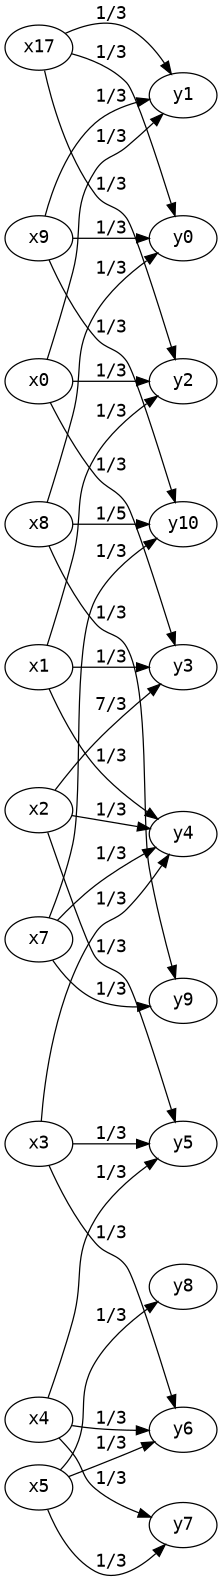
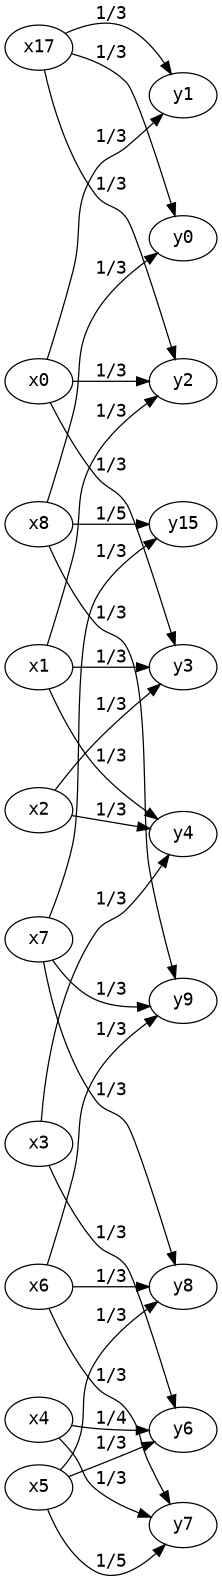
node "x9": removed
node "y10": label "y10" -> "y15"
edge "x2" -> "y3": label "7/3" -> "1/3"
edge "x7" -> "y4": now "x7" -> "y8"
node "y5": removed
node "x6": added
edge "x4" -> "y6": label "1/3" -> "1/4"
edge "x5" -> "y7": label "1/3" -> "1/5"
